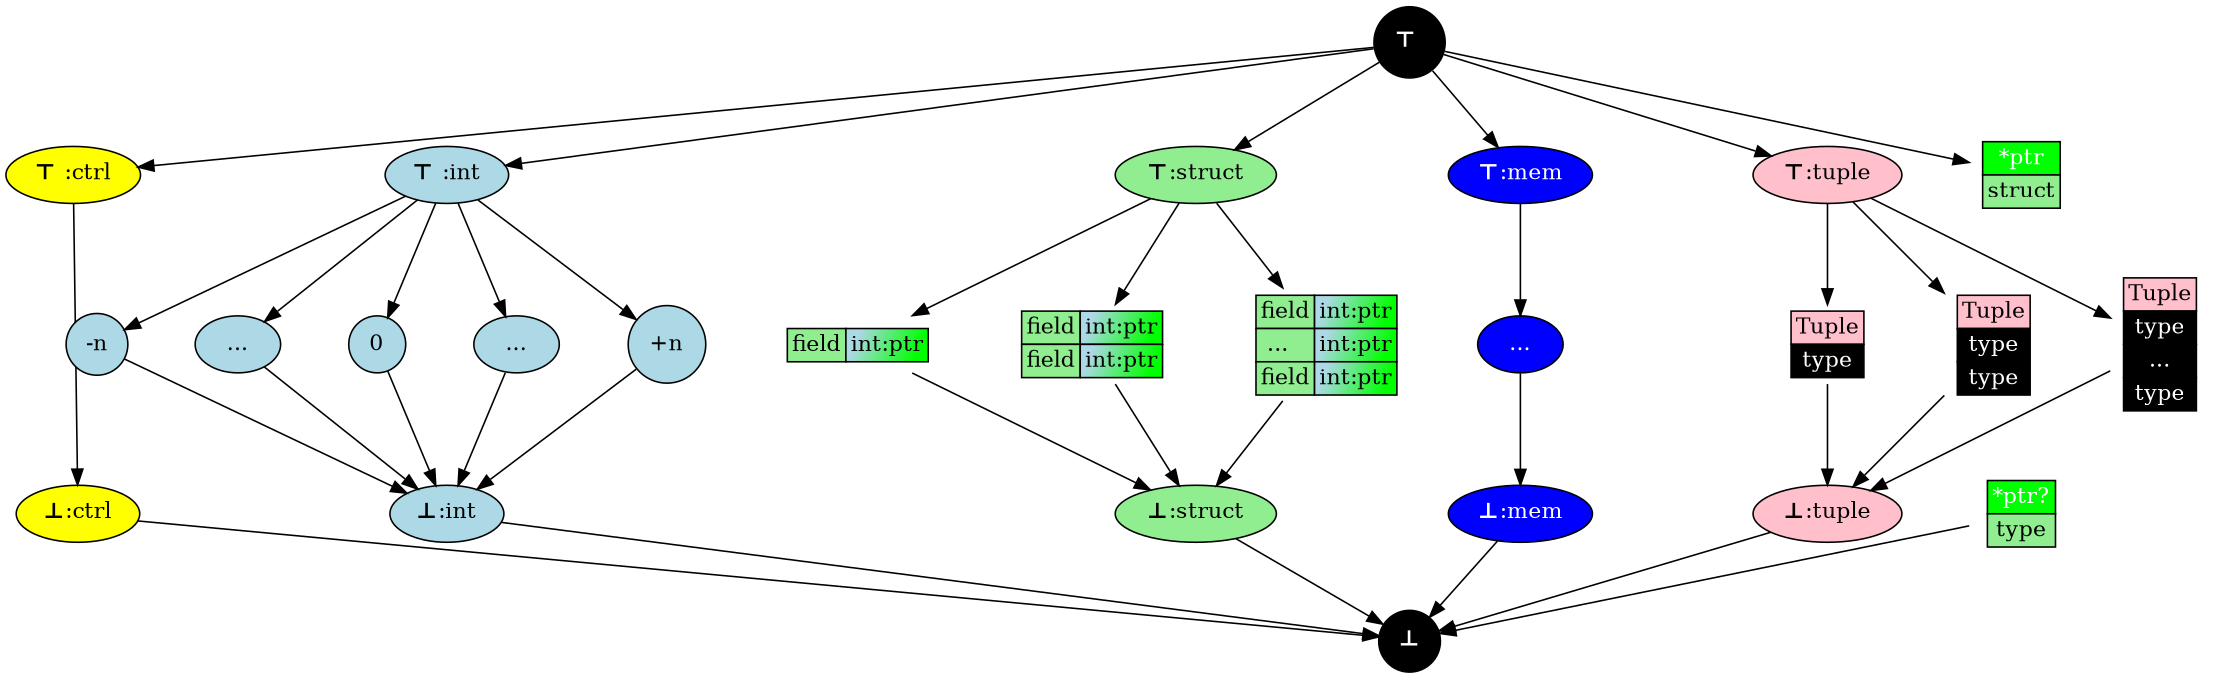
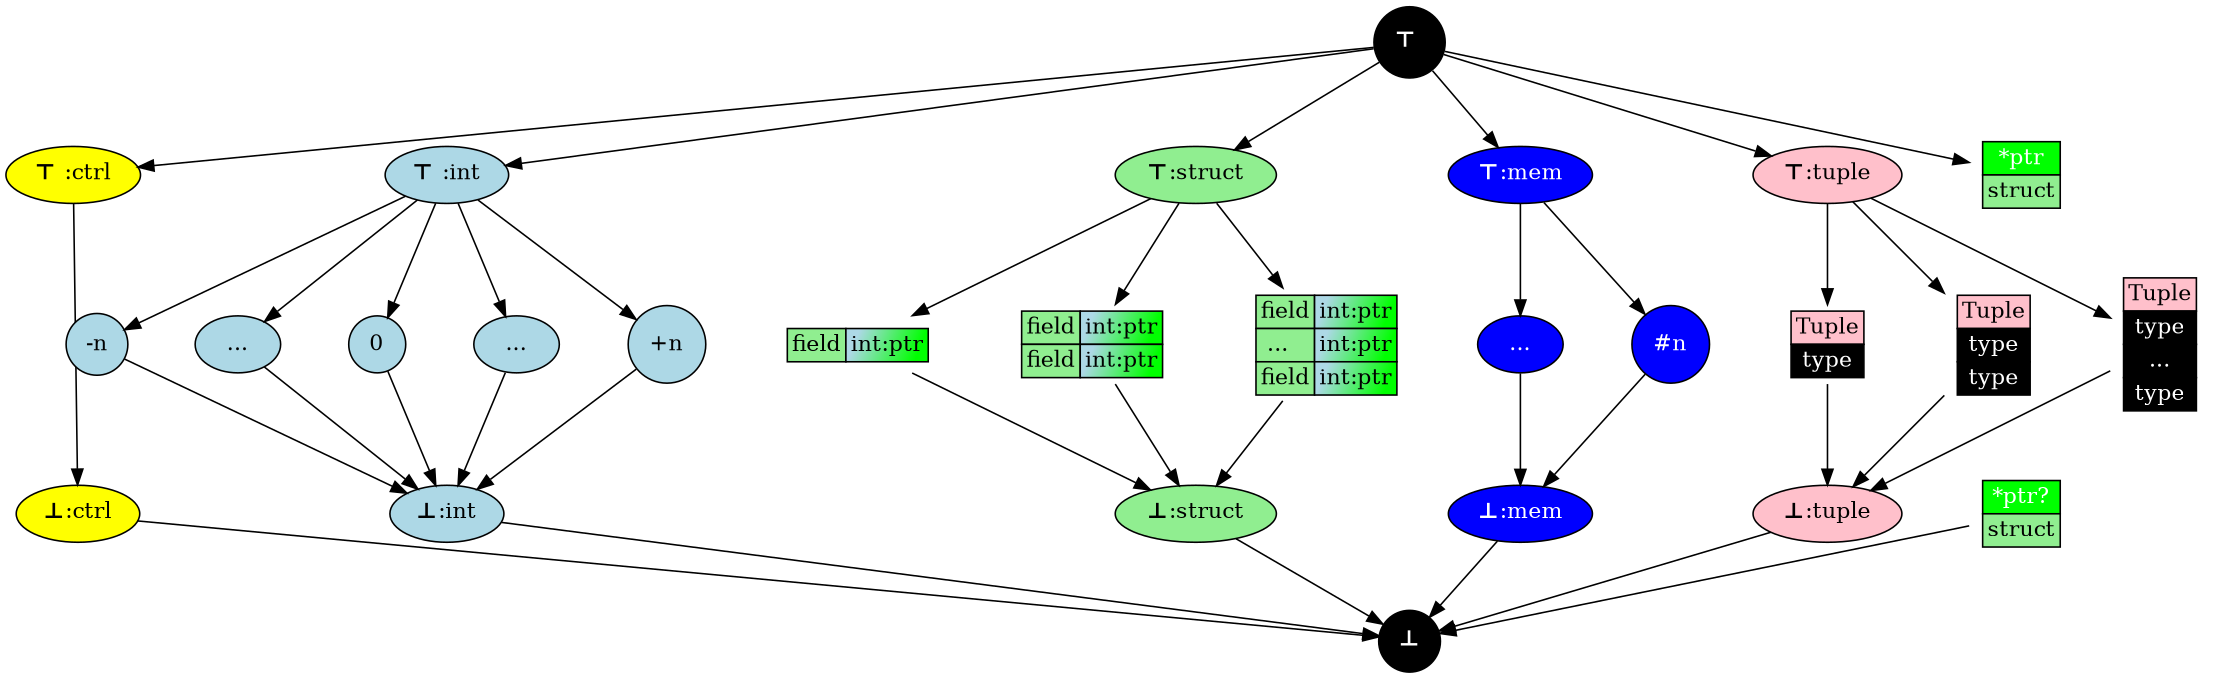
node "#n": added
node "*ptr?": text "type" -> "struct"
